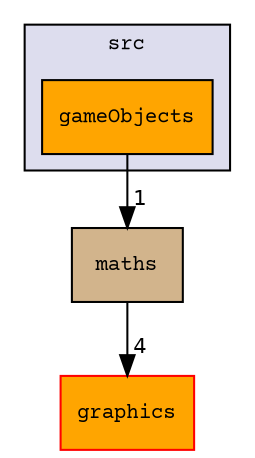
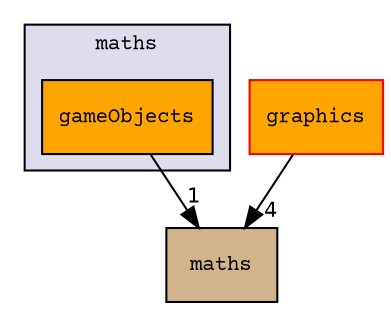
cluster "src": label "src" -> "maths"
edge "maths" -> "graphics": reversed
